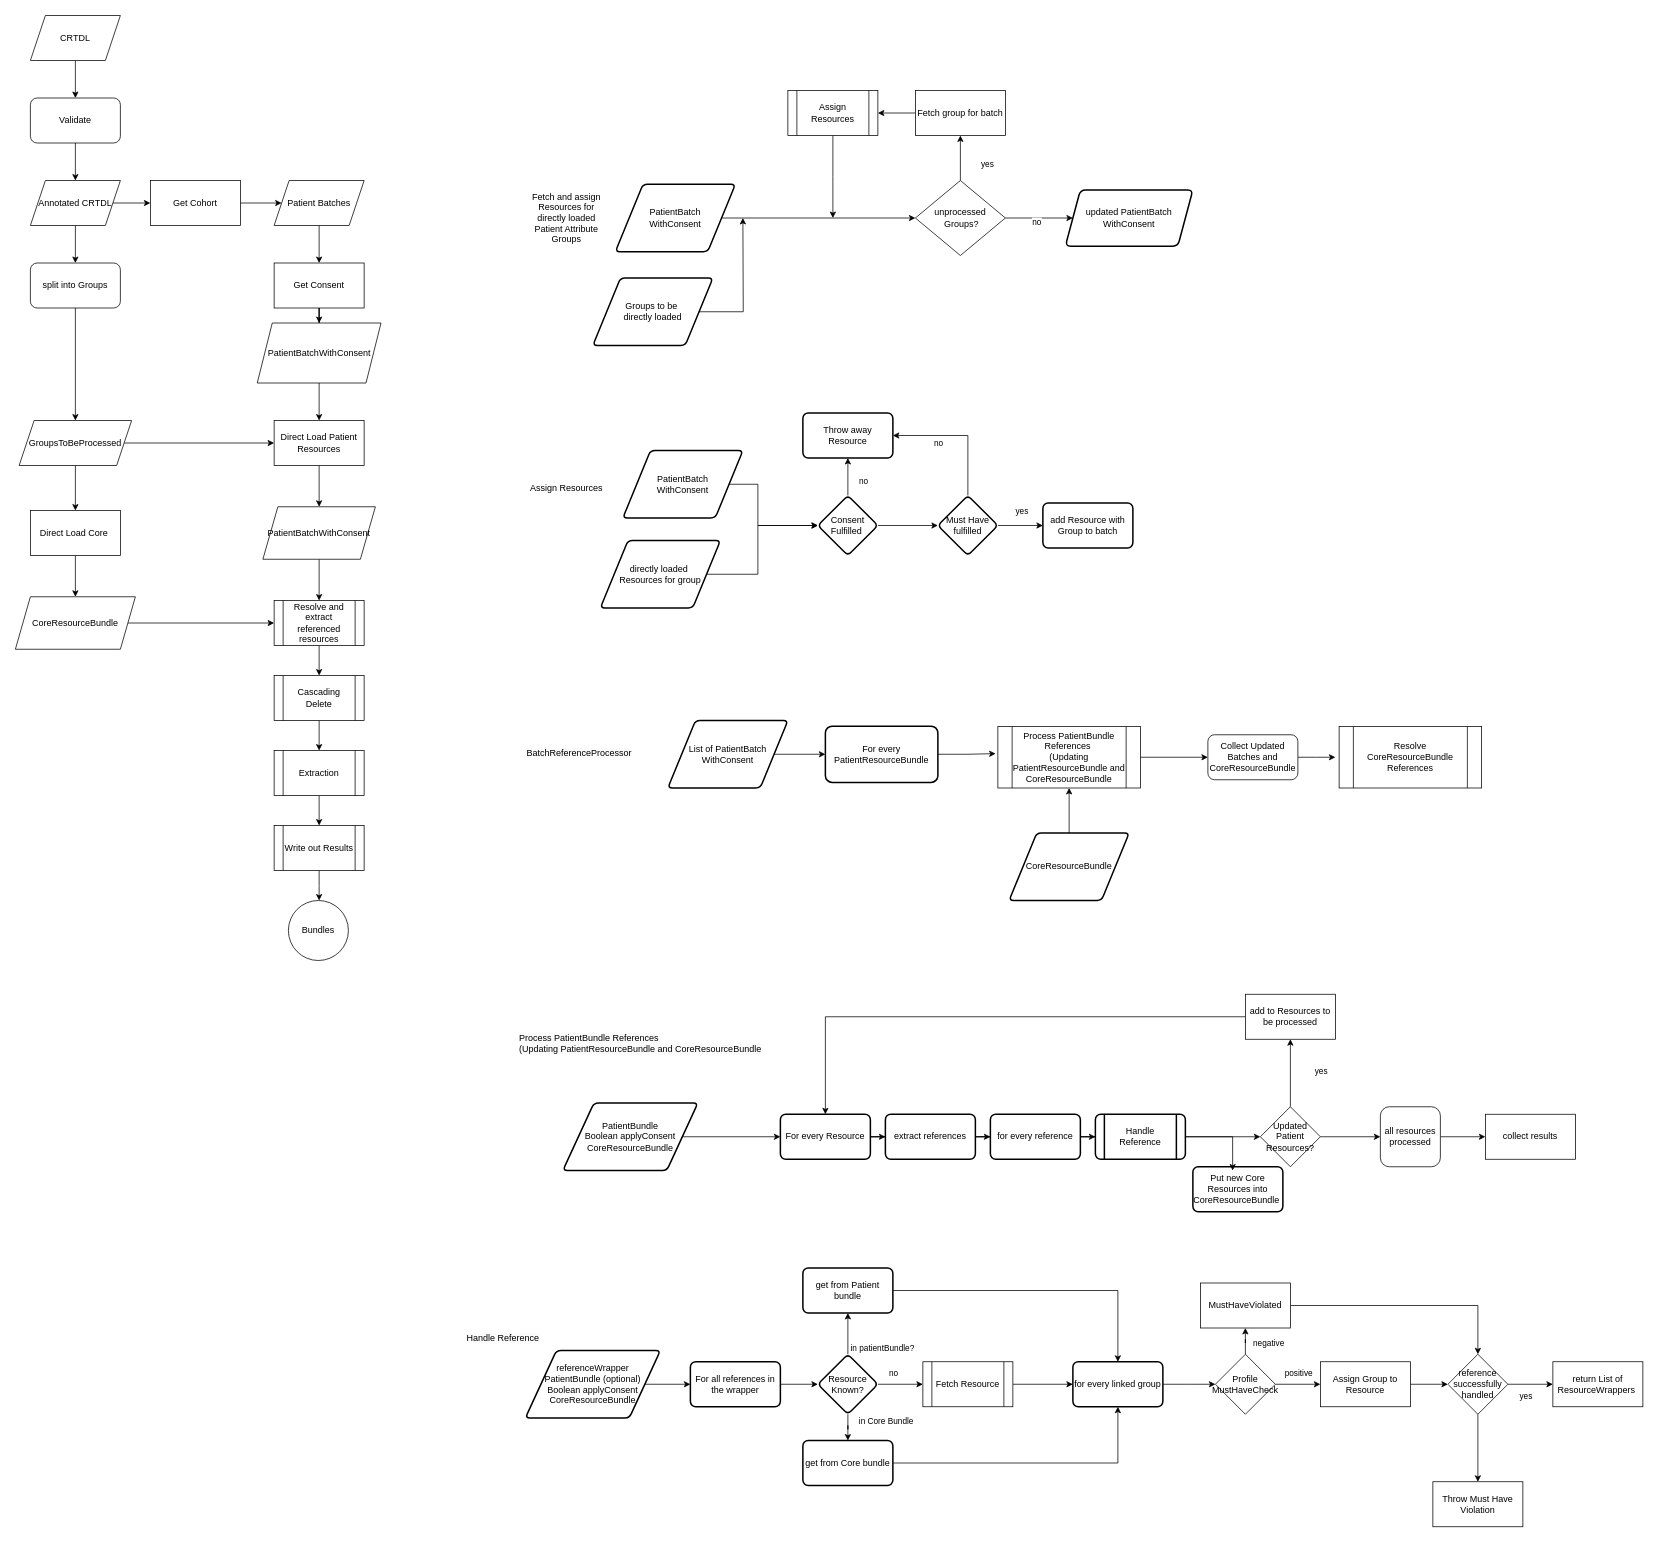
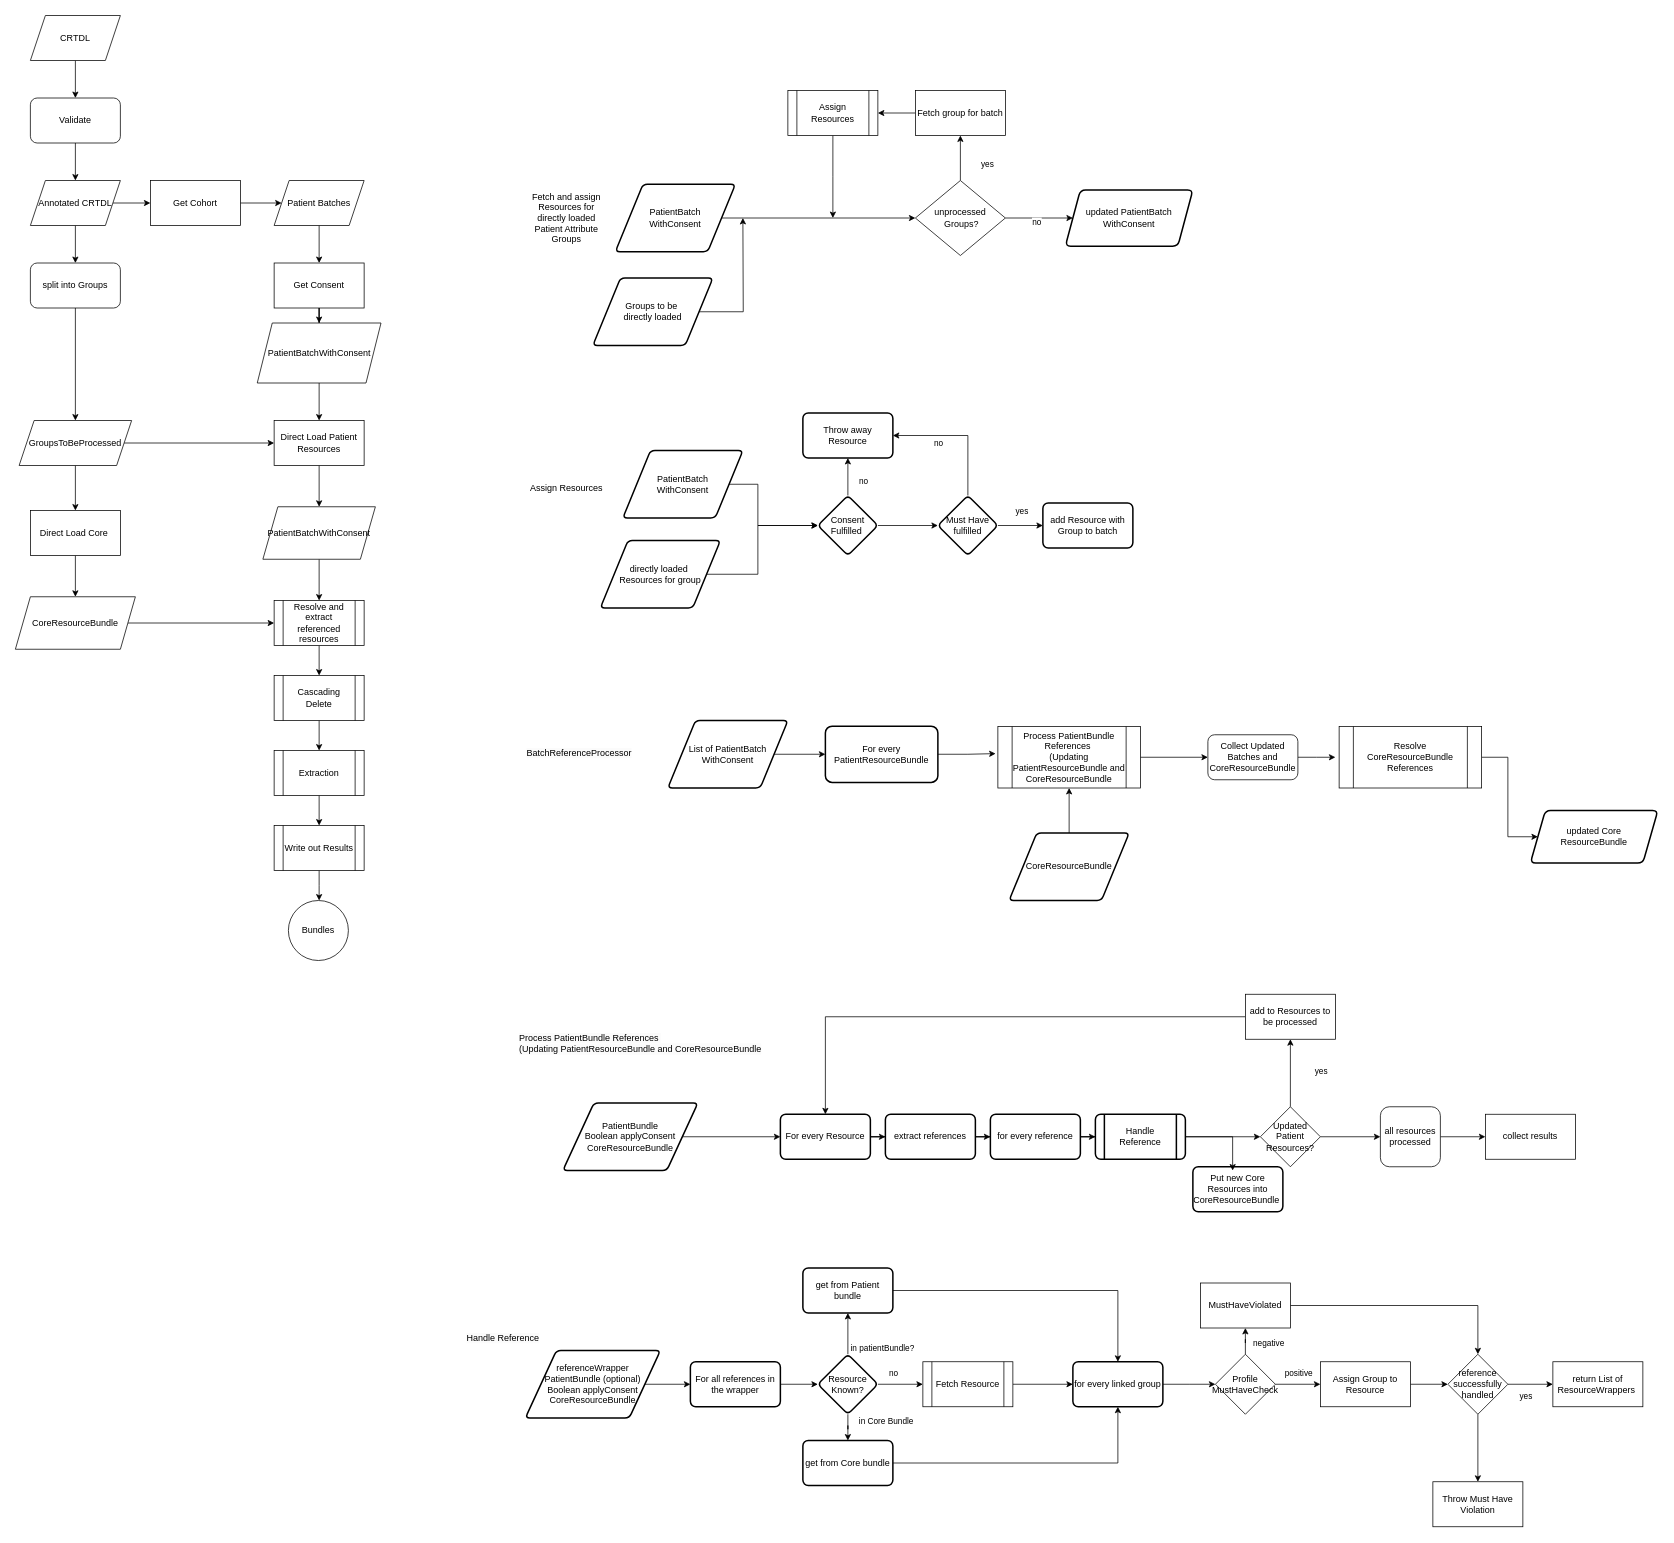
edge "Resolve CoreResourceBundle References" -> "updated Core ResourceBundle": added
node "updated Core ResourceBundle": added
